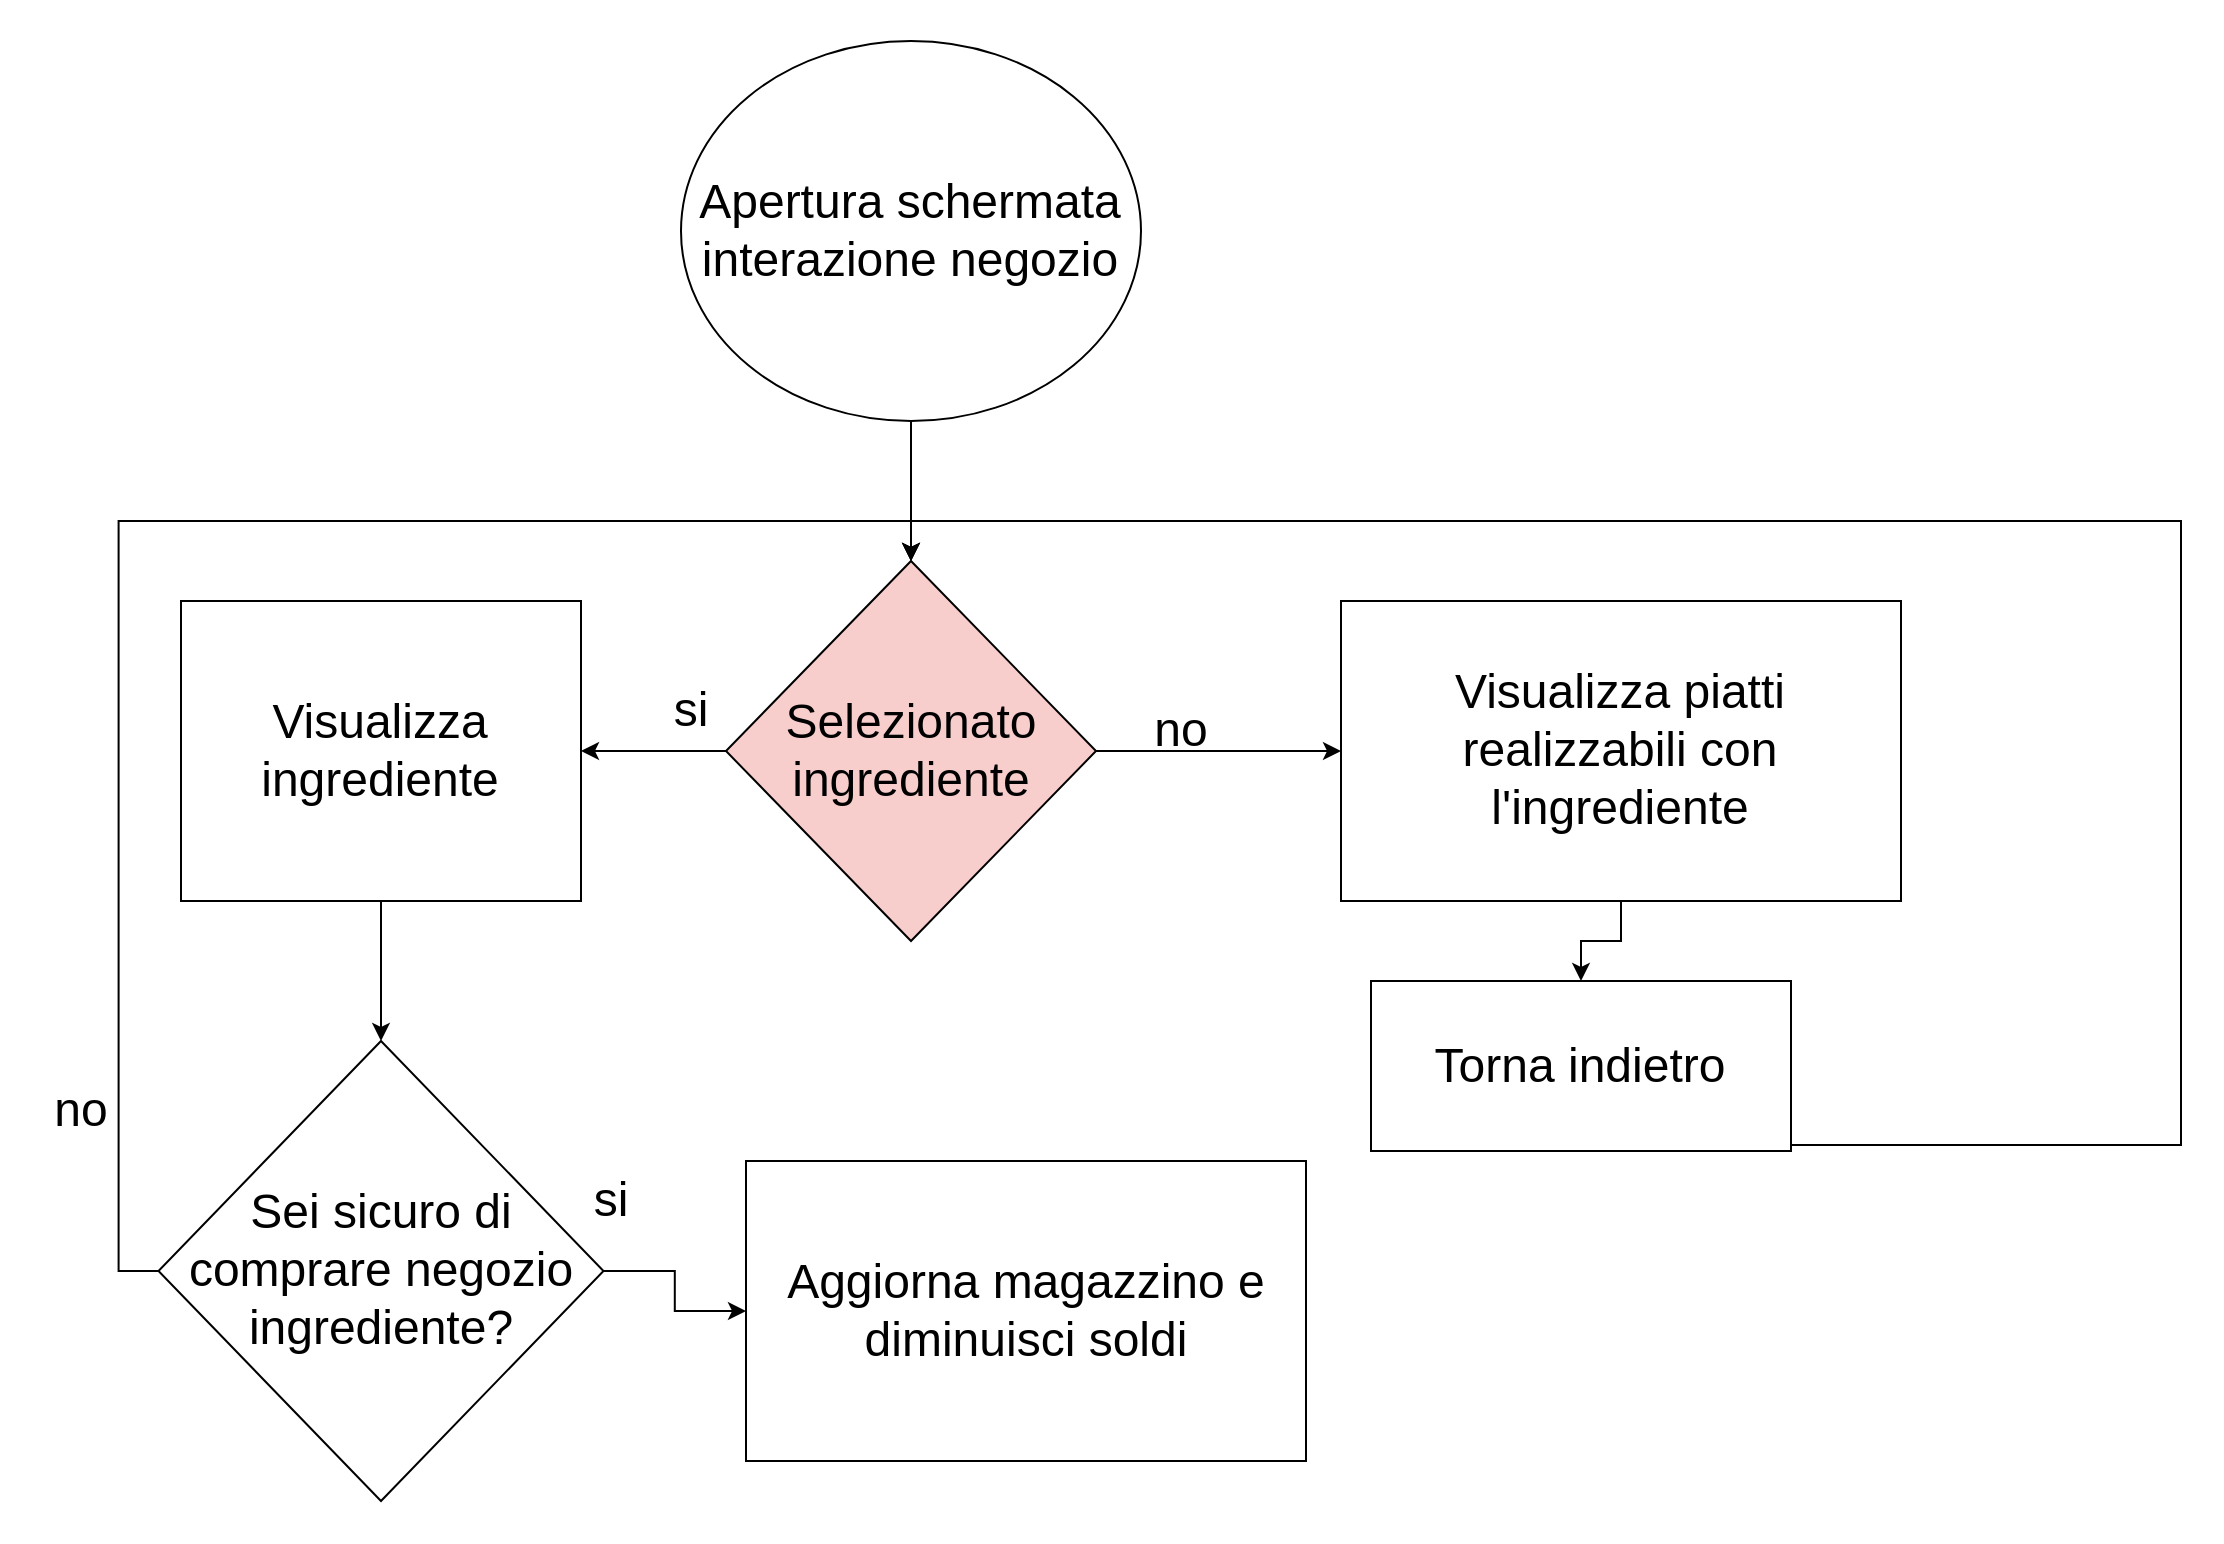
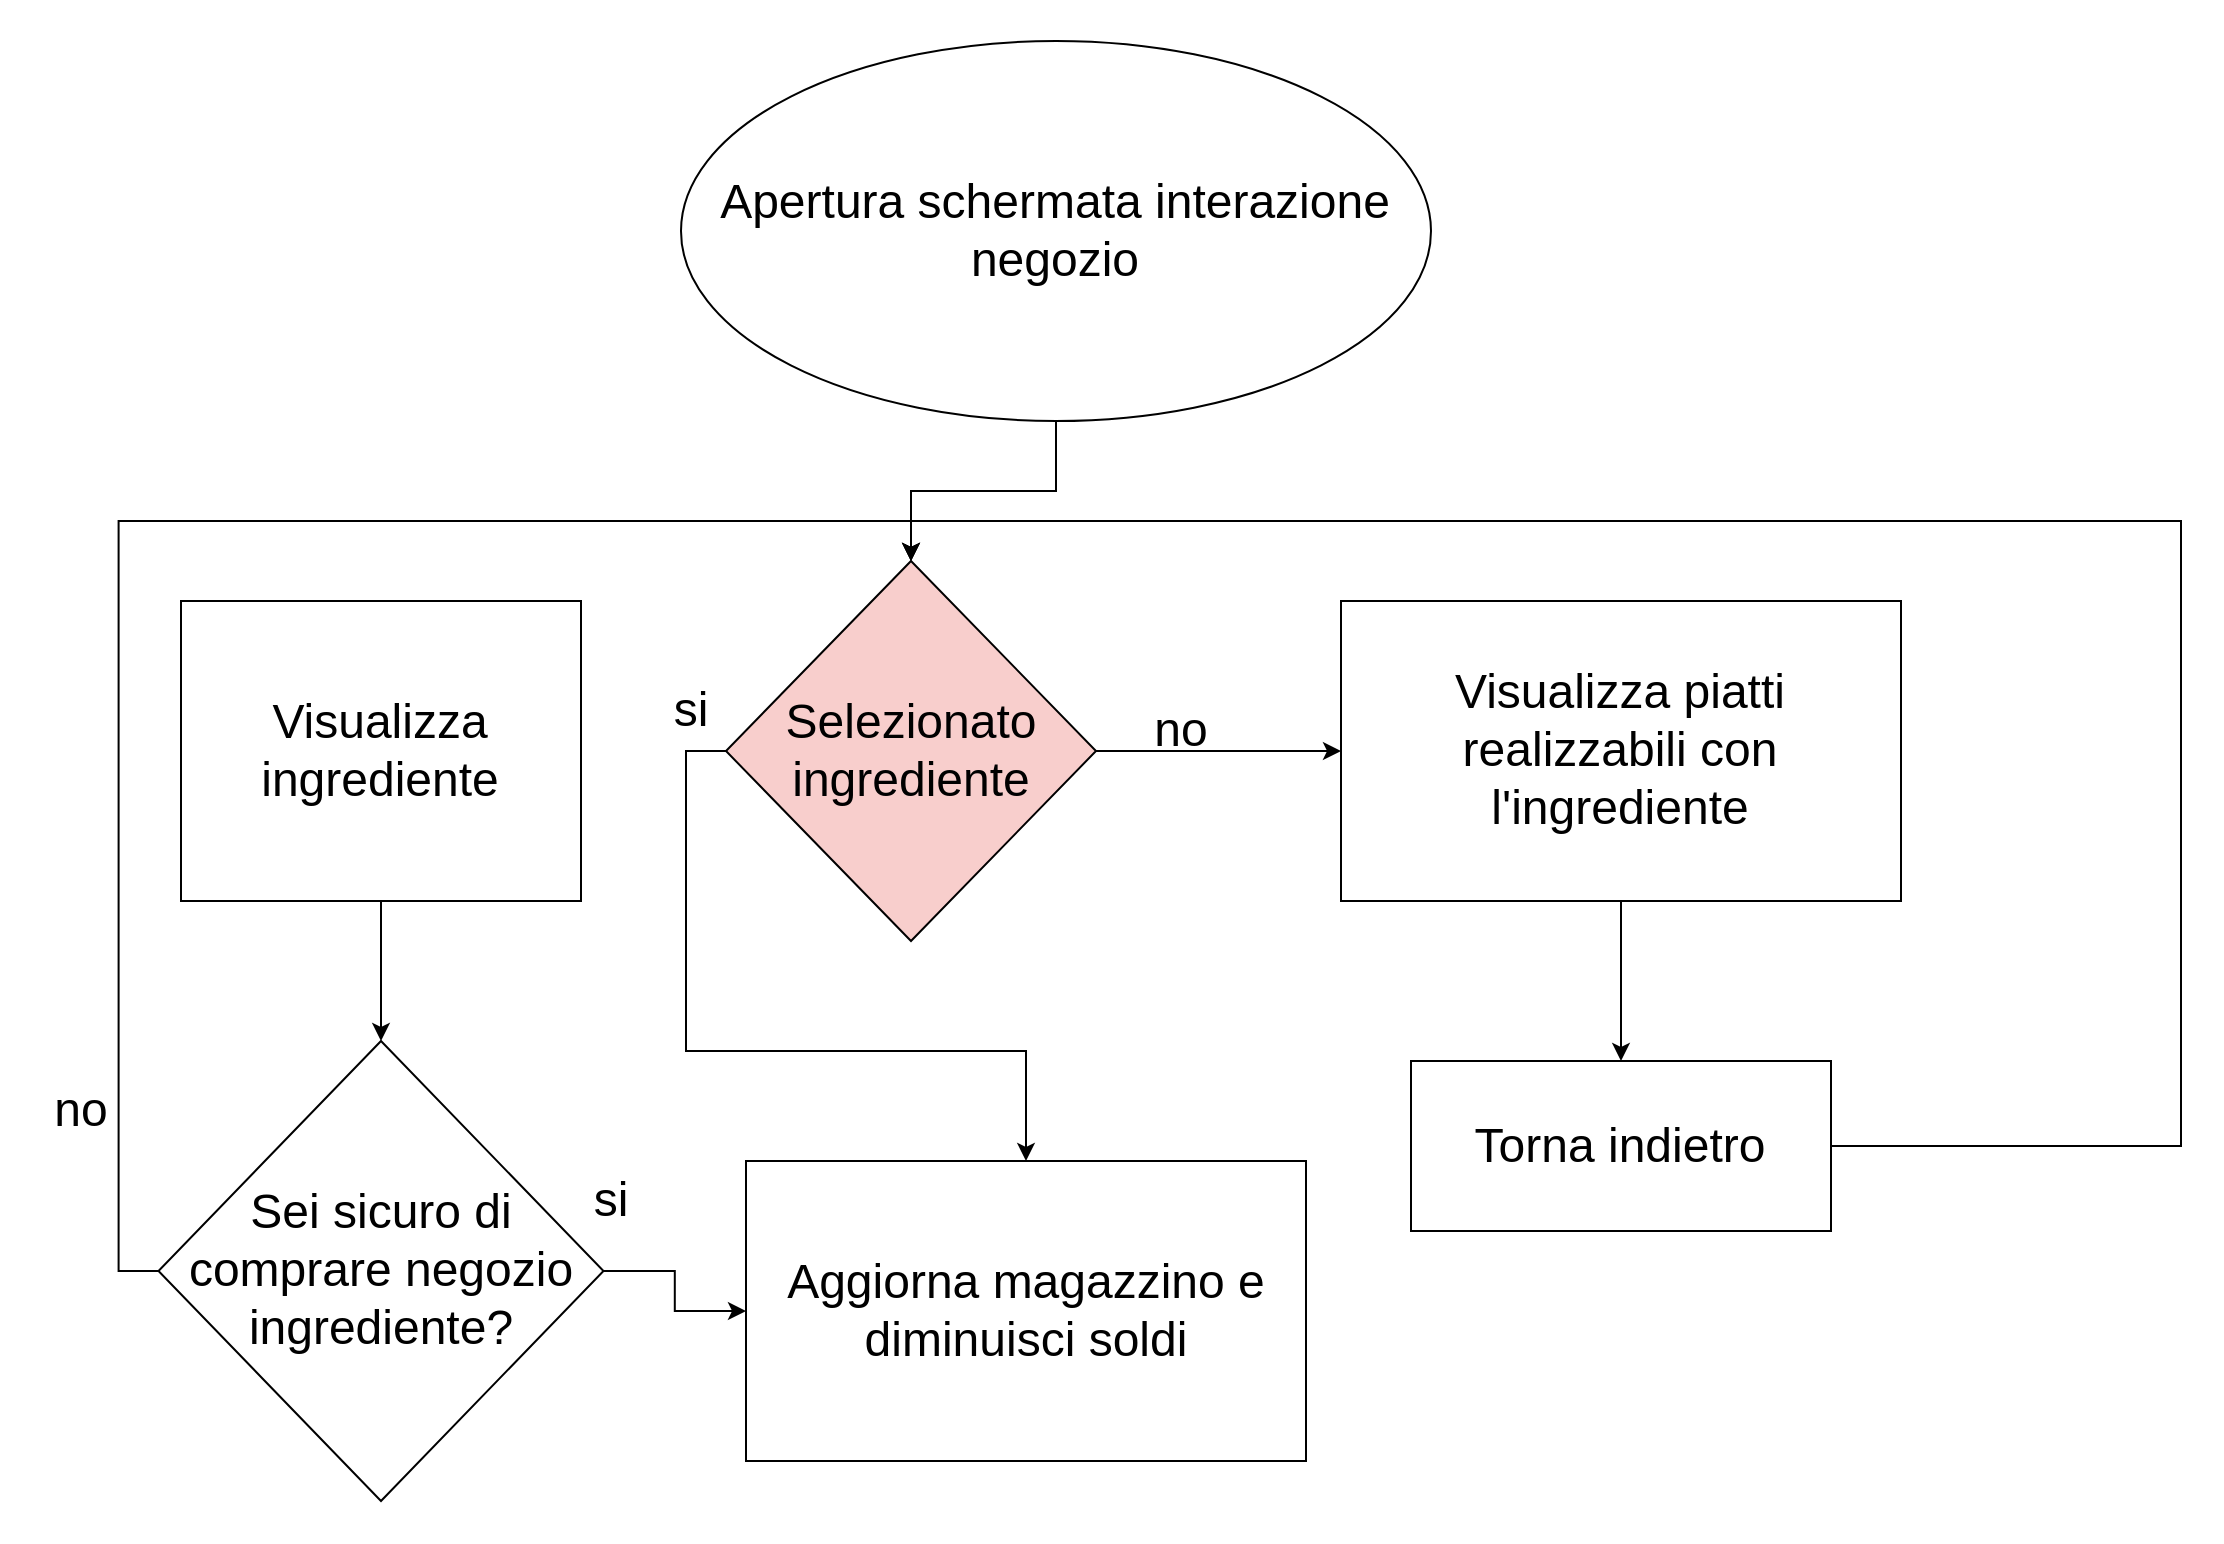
node "Apertura schermata interazione negozio": size 460x380 -> 750x380
edge "Selezionato ingrediente" -> "Visualizza ingrediente": now "Selezionato ingrediente" -> "Aggiorna magazzino e diminuisci soldi"
node "Torna indietro": moved (1581, 1066) -> (1621, 1146)
